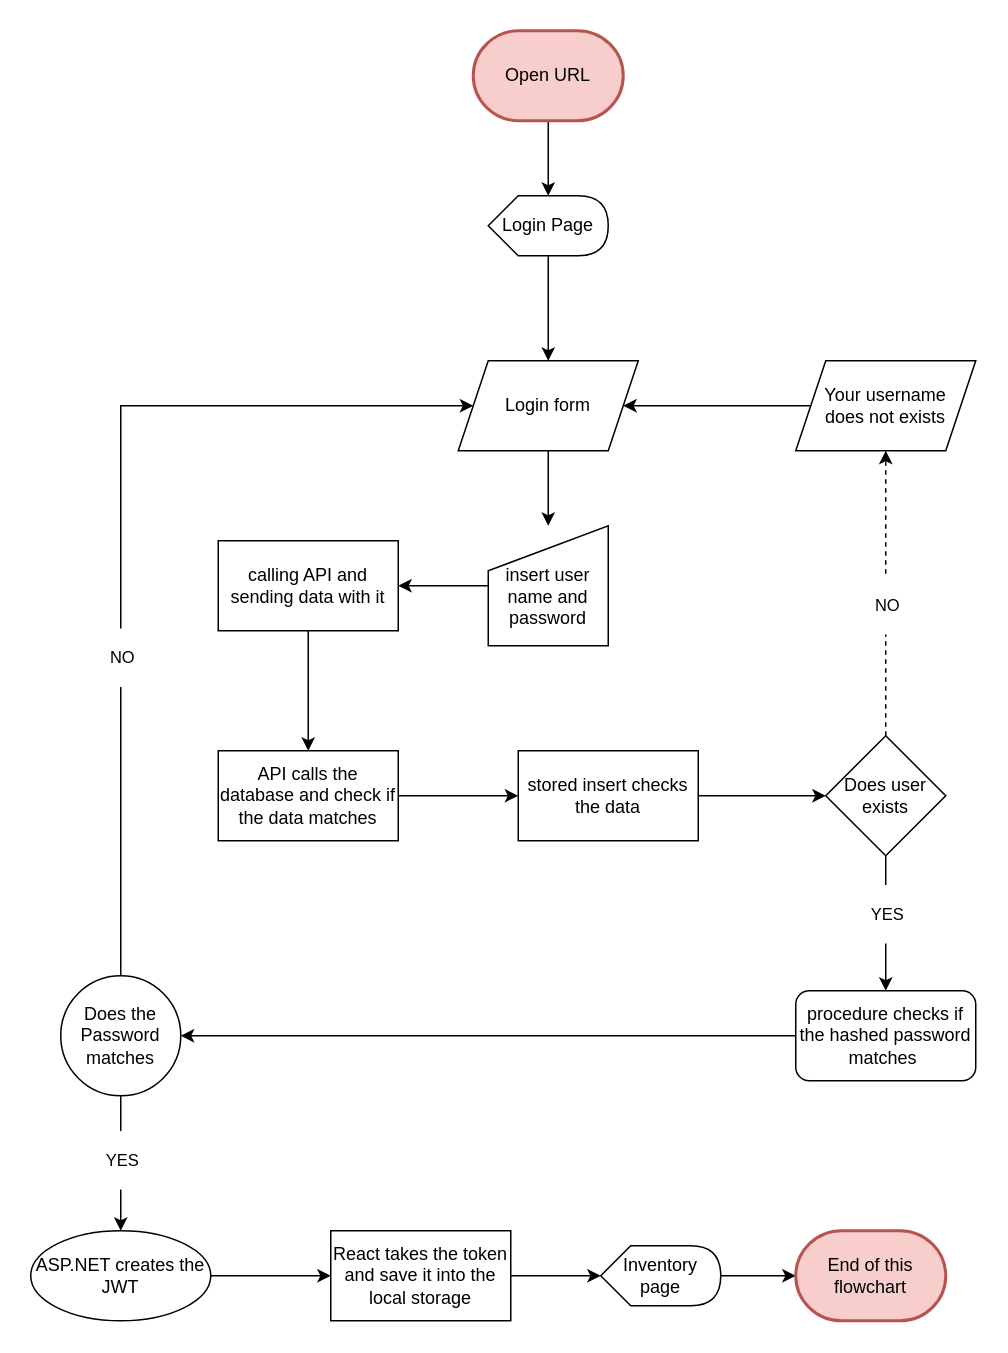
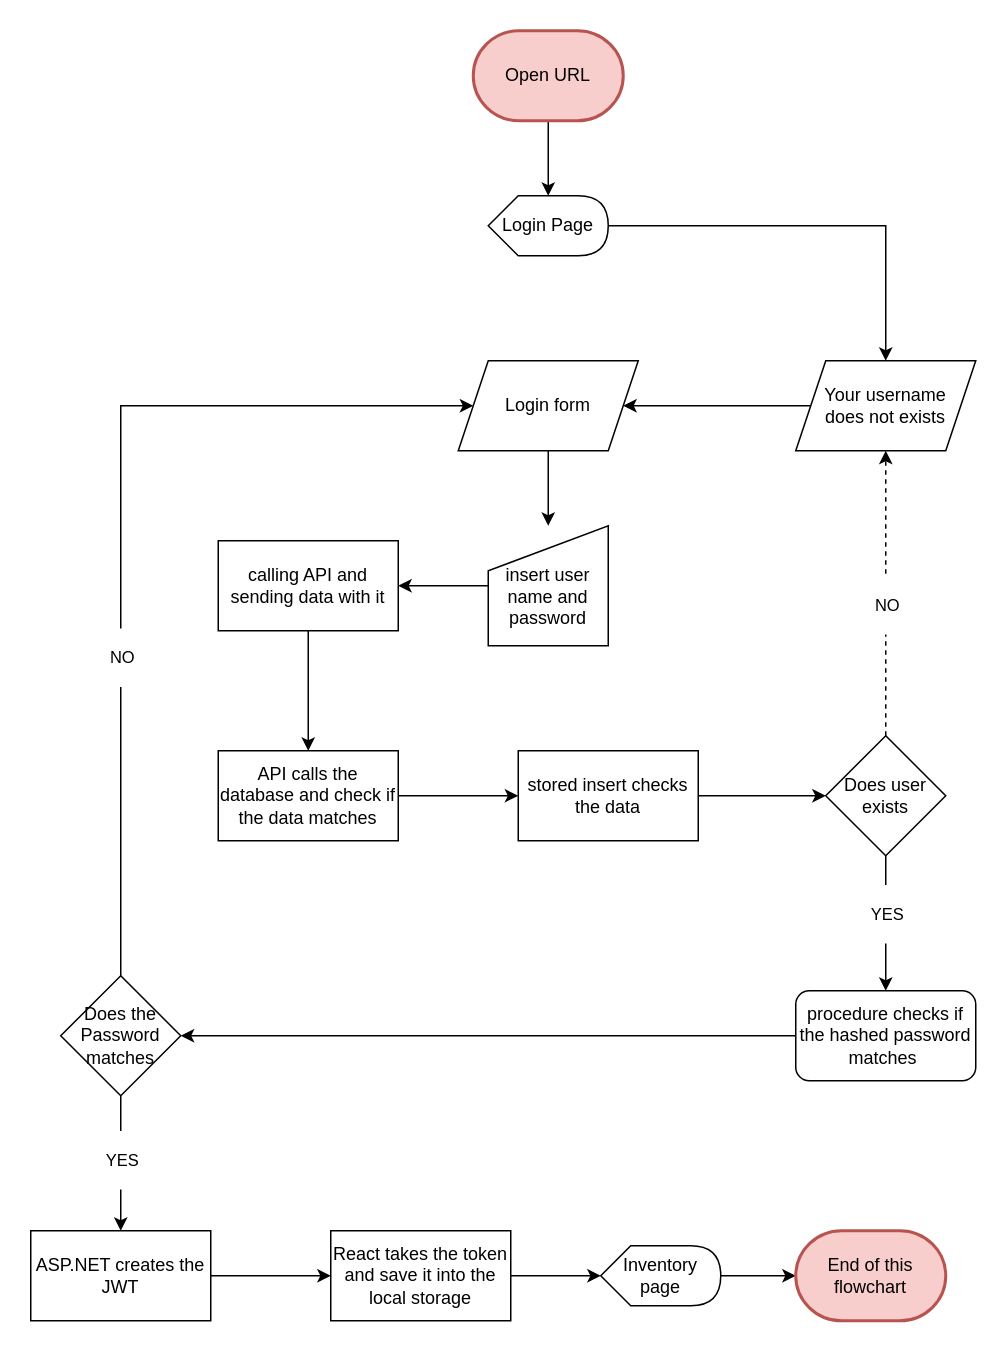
edge "Login Page" -> "Login form": now "Login Page" -> "Your username does not exists"
node "Does the Password matches": shape ellipse -> diamond
node "ASP.NET creates the JWT": shape ellipse -> rectangle
